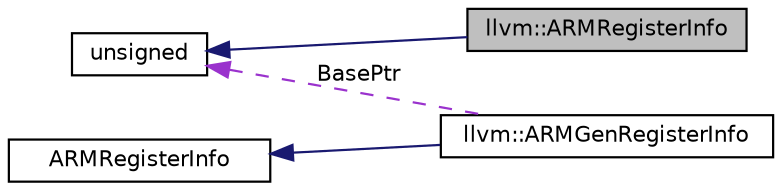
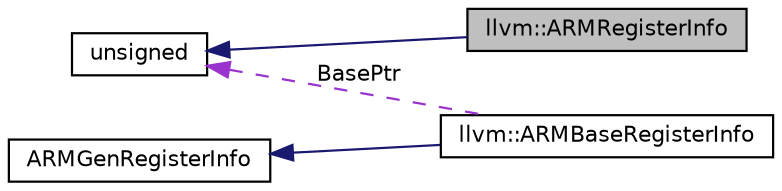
node "llvm::ARMGenRegisterInfo": label "llvm::ARMGenRegisterInfo" -> "llvm::ARMBaseRegisterInfo"
node "ARMRegisterInfo": label "ARMRegisterInfo" -> "ARMGenRegisterInfo"
